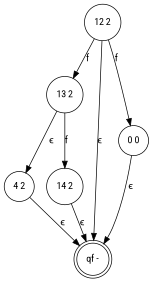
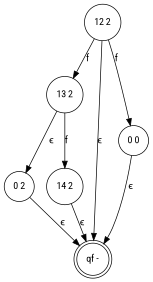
node "4 2": label "4 2" -> "0 2"
